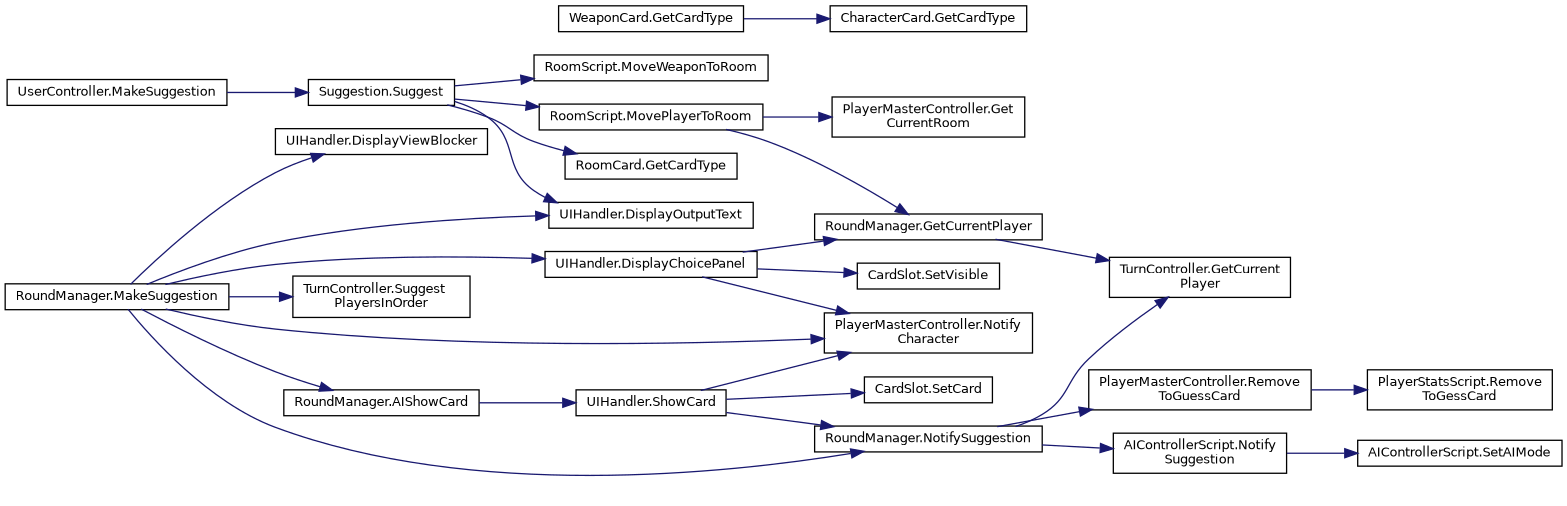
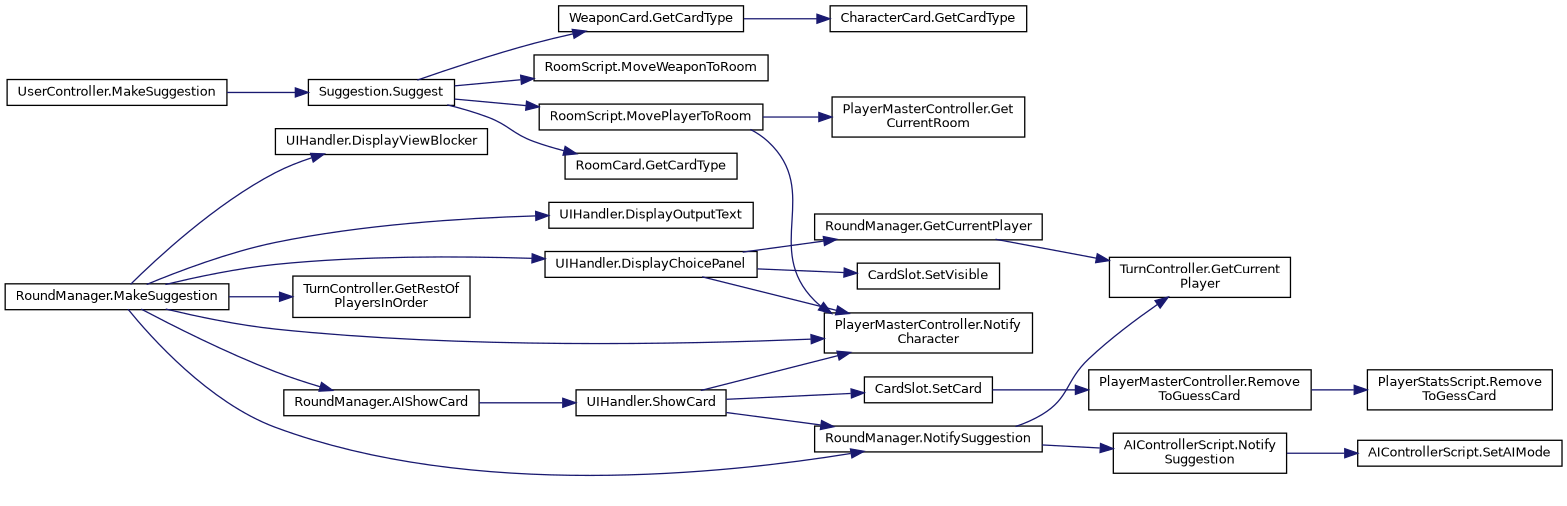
edge "Suggestion.Suggest" -> "UIHandler.DisplayOutputText": now "Suggestion.Suggest" -> "WeaponCard.GetCardType"
edge "RoomScript.MovePlayerToRoom" -> "RoundManager.GetCurrentPlayer": now "RoomScript.MovePlayerToRoom" -> "PlayerMasterController.Notify Character"
node "TurnController.Suggest PlayersInOrder": label "TurnController.Suggest PlayersInOrder" -> "TurnController.GetRestOf PlayersInOrder"
edge "RoundManager.NotifySuggestion" -> "PlayerMasterController.Remove ToGuessCard": now "CardSlot.SetCard" -> "PlayerMasterController.Remove ToGuessCard"
